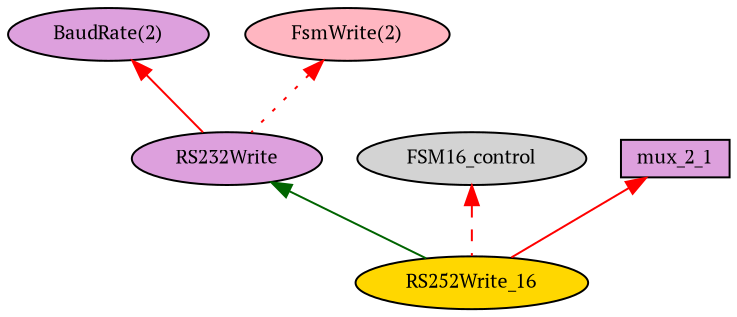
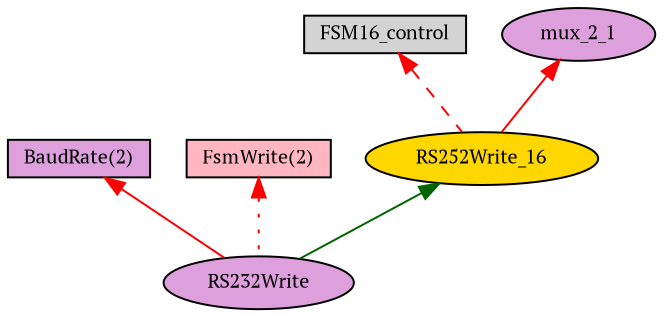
node "BaudRate(2)": shape ellipse -> box
node "FsmWrite(2)": shape ellipse -> box
node "FSM16_control": shape ellipse -> box
node "mux_2_1": shape box -> ellipse
edge "RS252Write_16" -> "RS232Write": reversed
